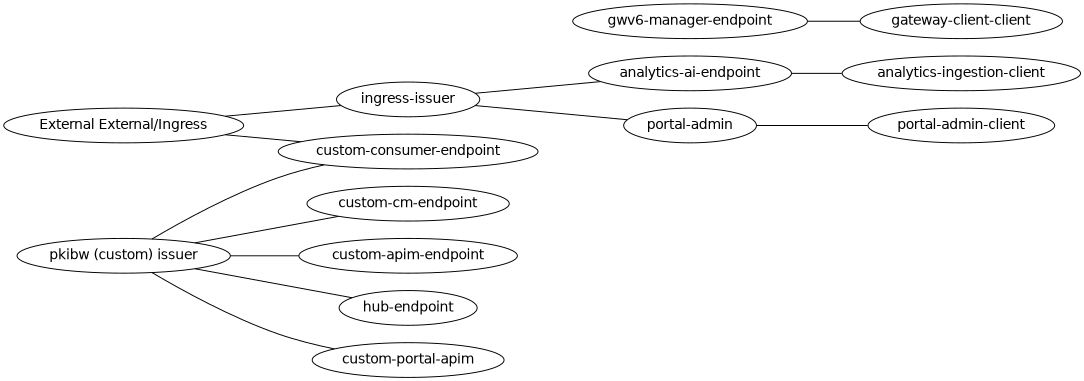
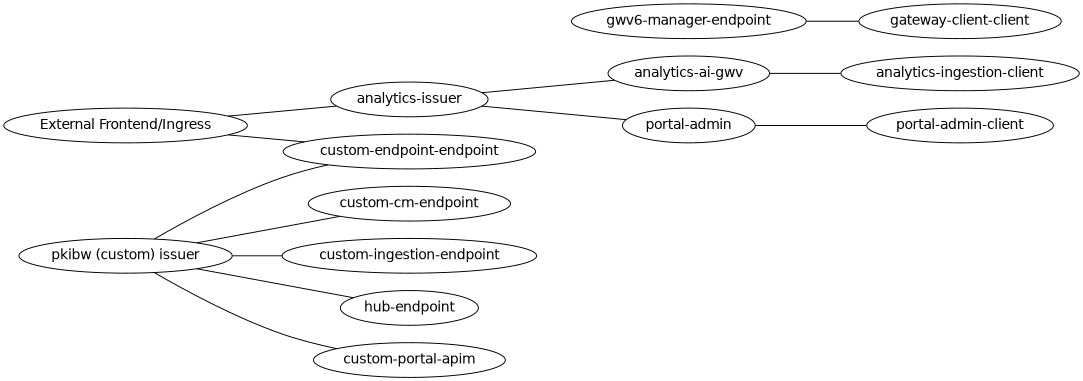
node "analytics-ai-endpoint": label "analytics-ai-endpoint" -> "analytics-ai-gwv"
node "ingress-issuer": label "ingress-issuer" -> "analytics-issuer"
node "External External/Ingress": label "External External/Ingress" -> "External Frontend/Ingress"
node "custom-consumer-endpoint": label "custom-consumer-endpoint" -> "custom-endpoint-endpoint"
node "custom-apim-endpoint": label "custom-apim-endpoint" -> "custom-ingestion-endpoint"
